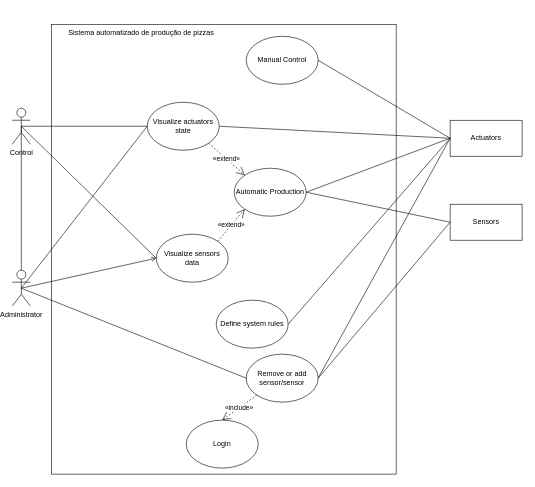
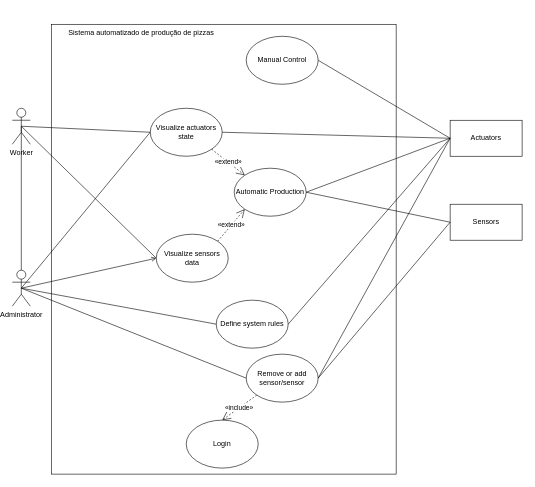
node "Visualize actuators state": moved (183, 126) -> (186, 132)
node "Control": label "Control" -> "Worker"
edge "Administrator" -- "Define system rules": added
